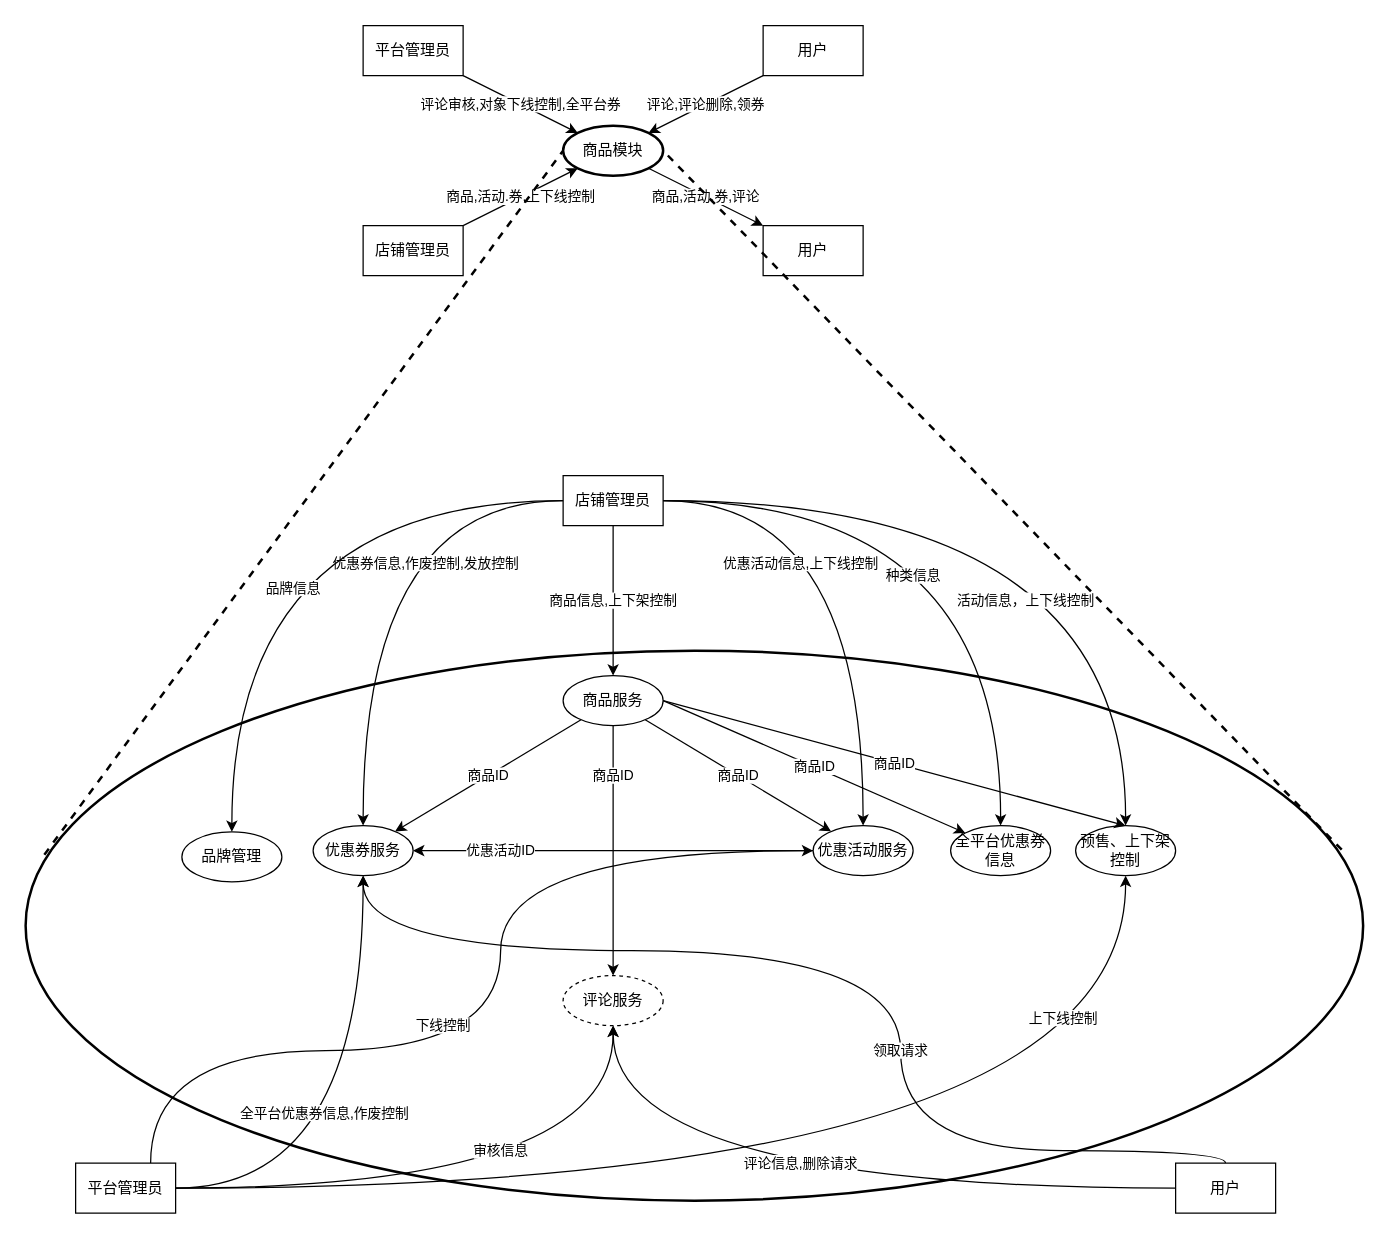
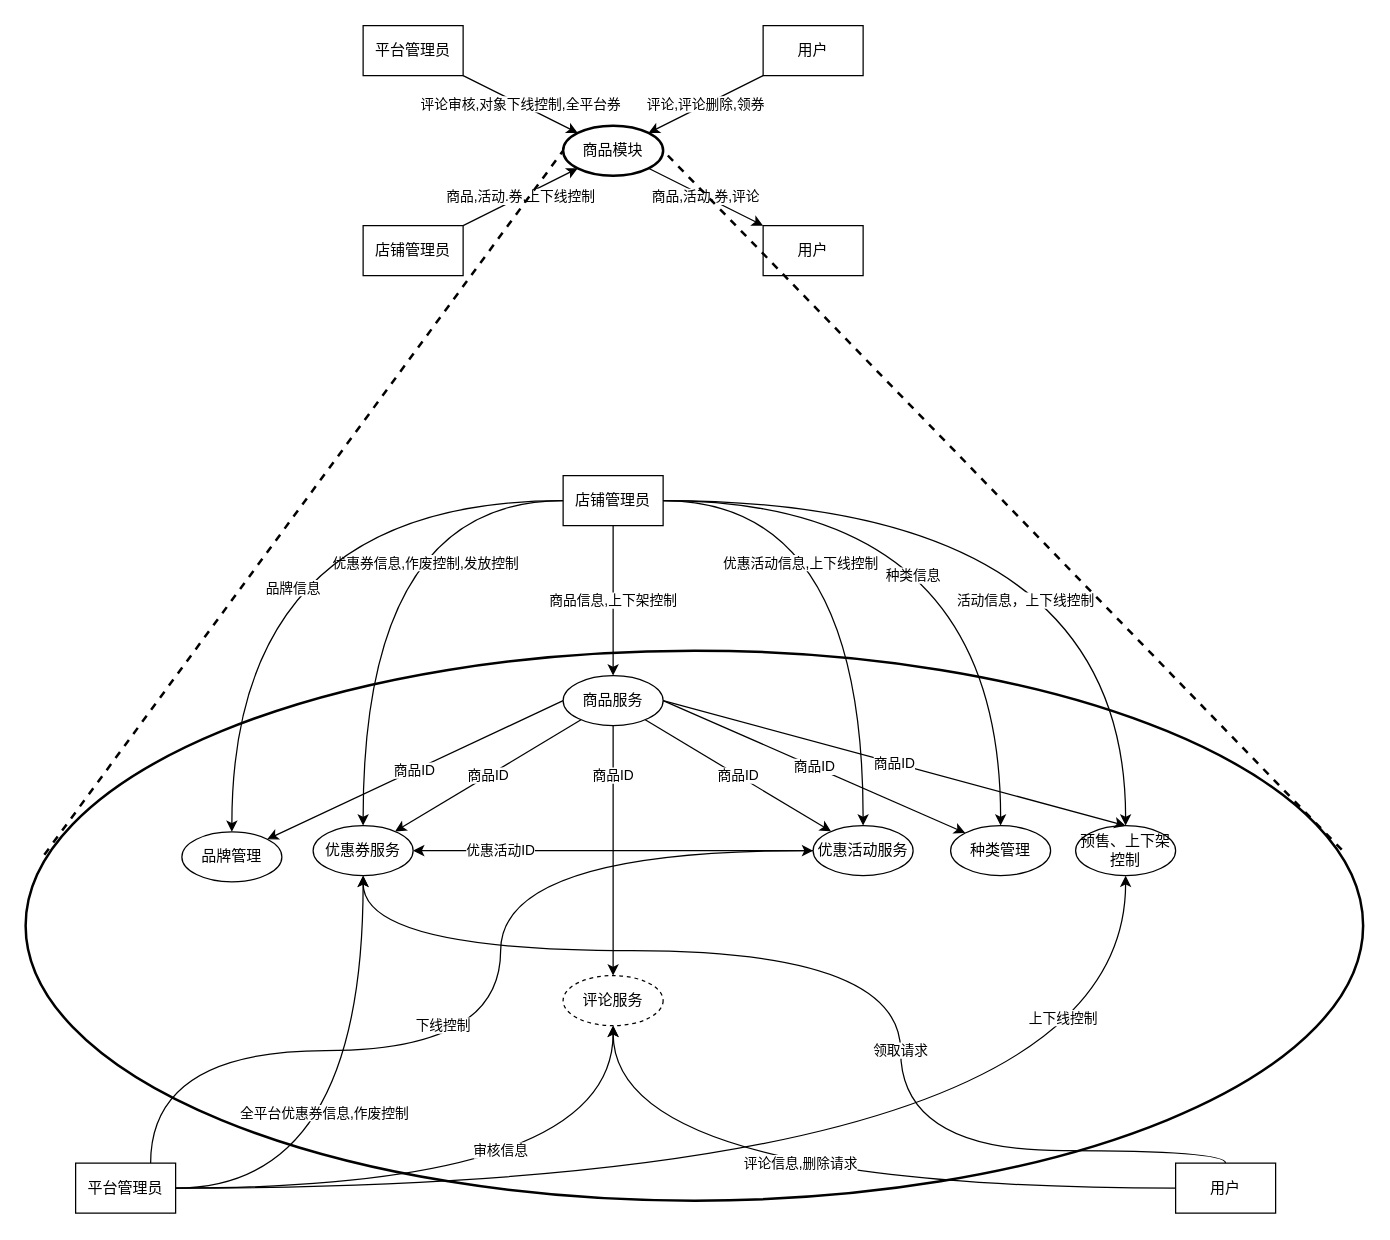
edge "商品服务" -> "品牌管理": added, label "商品ID"
node "全平台优惠券信息": label "全平台优惠券信息" -> "种类管理"
